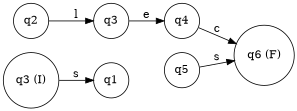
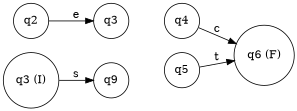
edge "q2" -> "q3": label "l" -> "e"
edge "q3" -> "q4": removed, label "e"
edge "q5" -> "q6 (F)": label "s" -> "t"
node "q1": label "q1" -> "q9"
